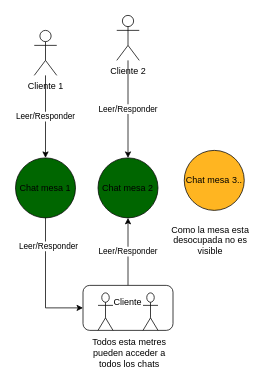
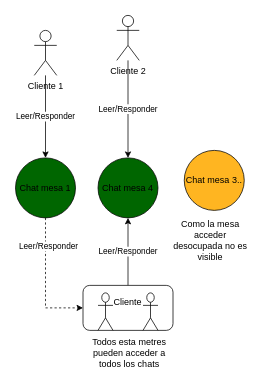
node "Chat mesa 2": label "Chat mesa 2" -> "Chat mesa 4"
node "Como la mesa esta desocupada no es visible": label "Como la mesa esta desocupada no es visible" -> "Como la mesa acceder desocupada no es visible"
edge "Chat mesa 1" -> "Cliente": style solid -> dashed
